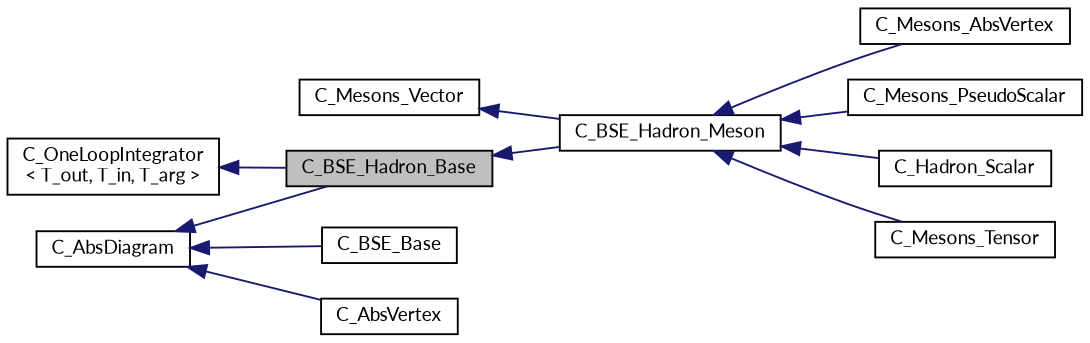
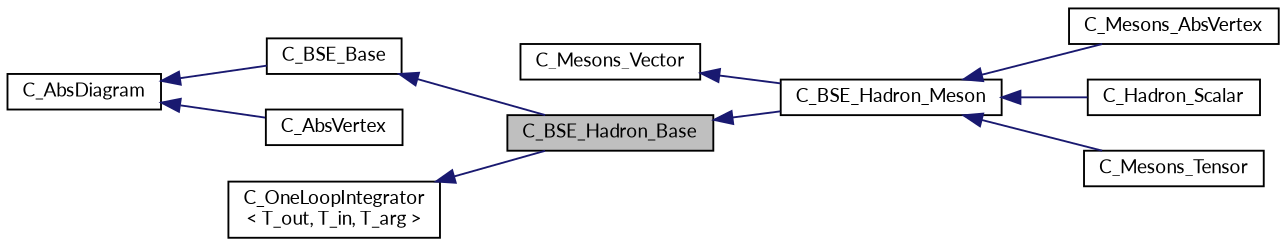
node "C_Mesons_PseudoScalar": removed
edge "C_BSE_Hadron_Base" -> "C_AbsDiagram": now "C_BSE_Hadron_Base" -> "C_BSE_Base"
